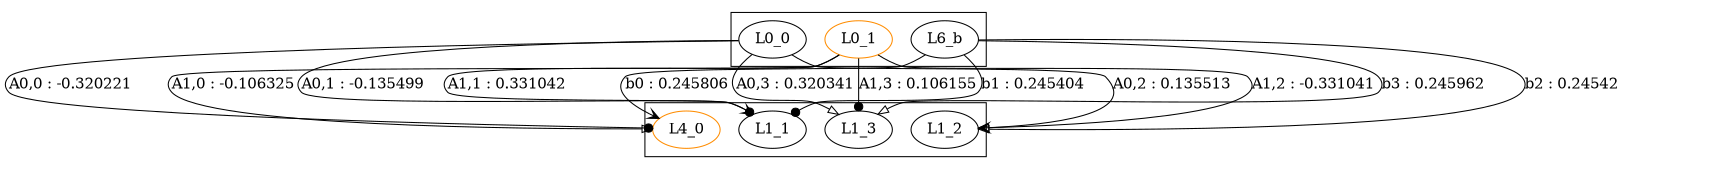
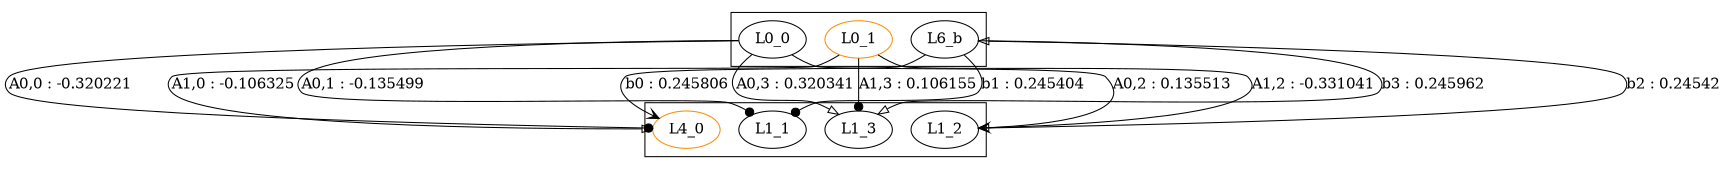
edge "L0_1" -> "L1_1": removed, label "A1,1 : 0.331042"
edge "L6_b" -> "L1_2": reversed
